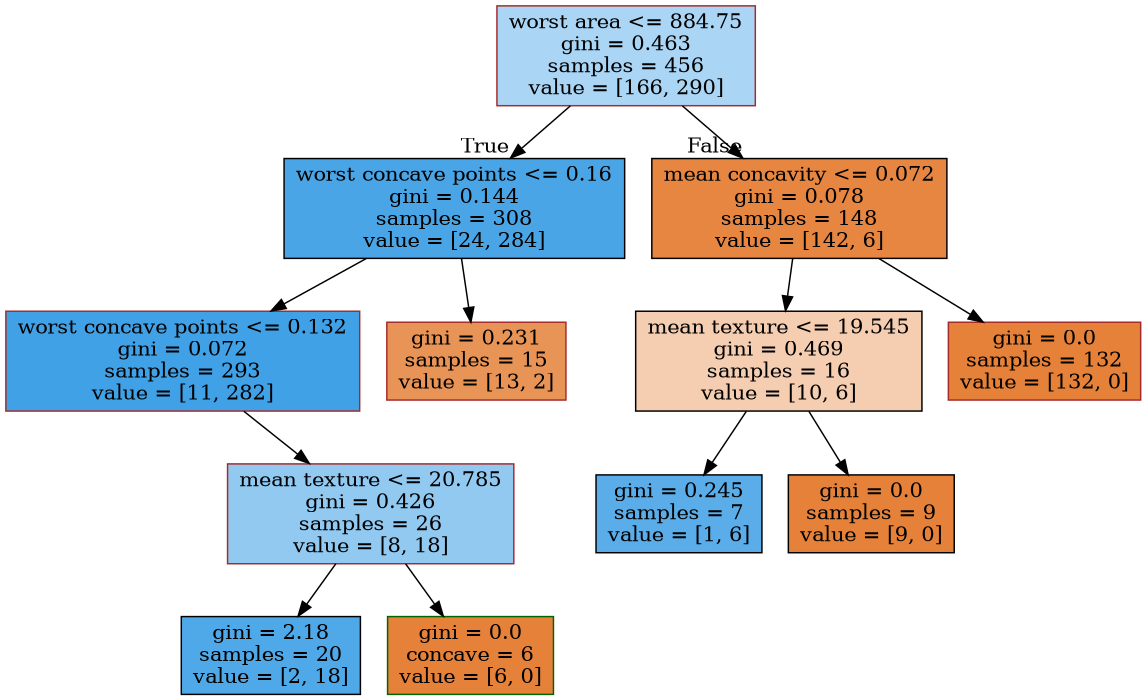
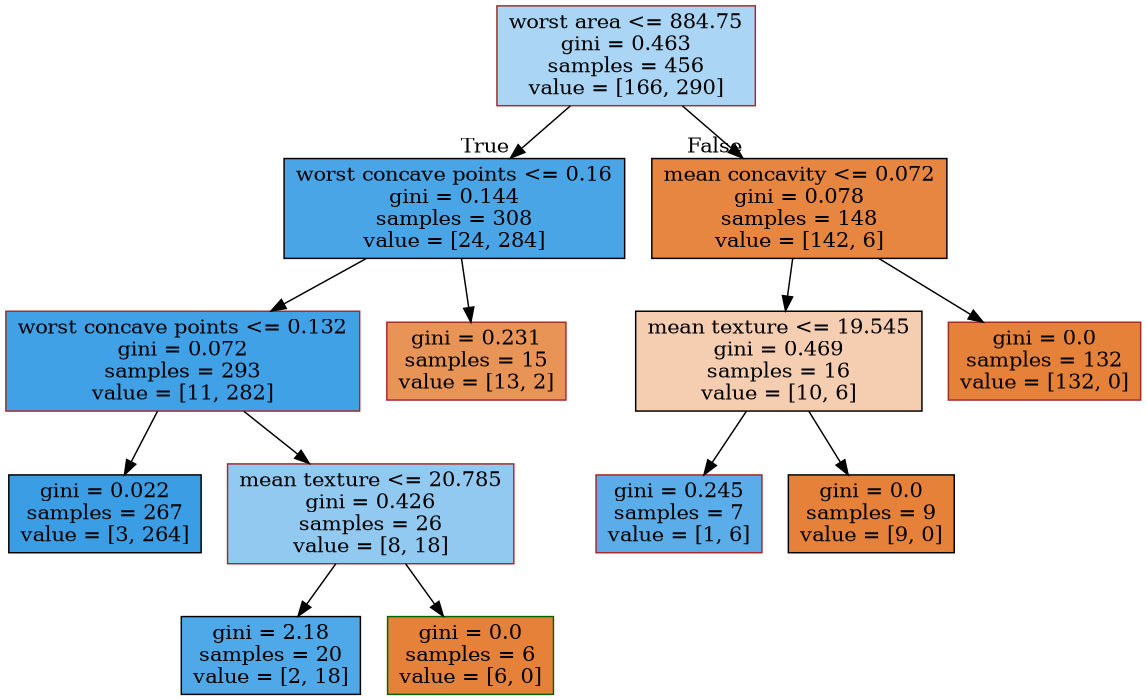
node "gini = 0.022 samples = 267 value = [3, 264]": added
node "gini = 0.245 samples = 7 value = [1, 6]": color black -> brown
node "gini = 0.0 concave = 6 value = [6, 0]": label "gini = 0.0 concave = 6 value = [6, 0]" -> "gini = 0.0 samples = 6 value = [6, 0]"
